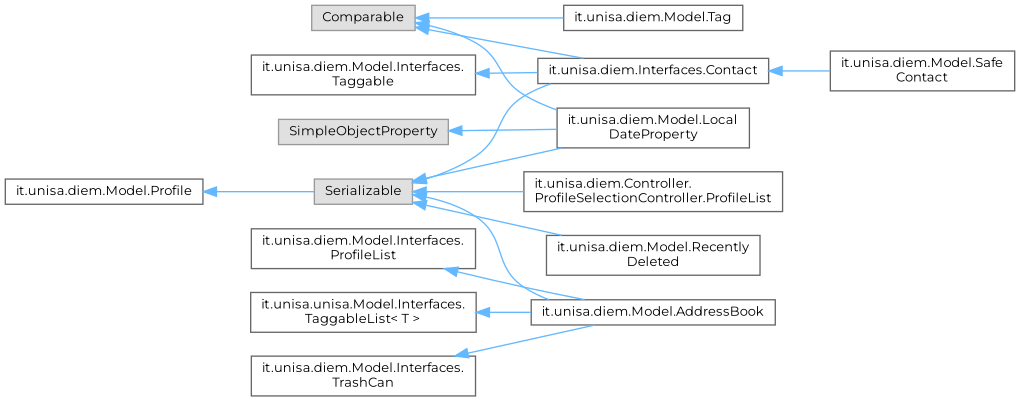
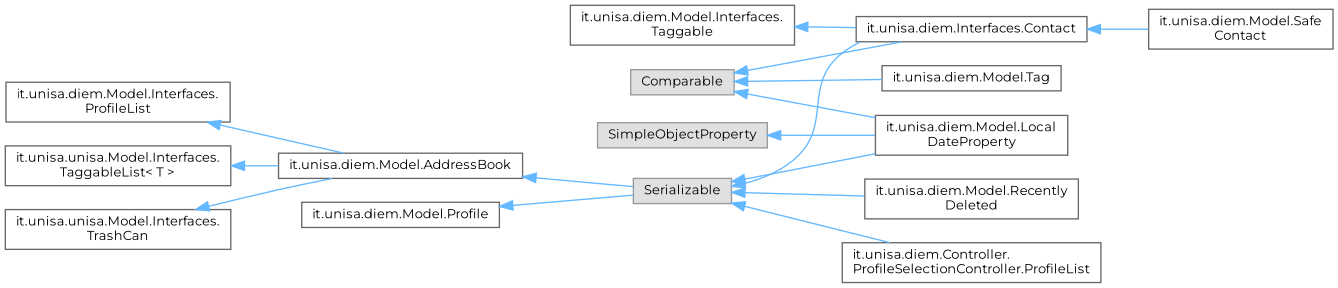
edge "it.unisa.diem.Model.AddressBook" -> "Serializable": reversed
node "it.unisa.diem.Model.Interfaces. TrashCan": label "it.unisa.diem.Model.Interfaces. TrashCan" -> "it.unisa.unisa.Model.Interfaces. TrashCan"
